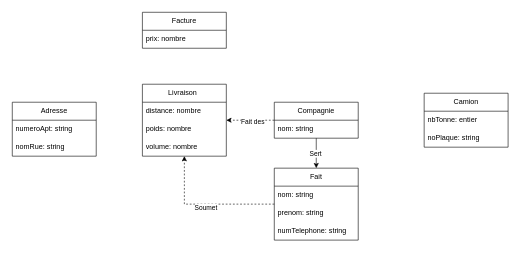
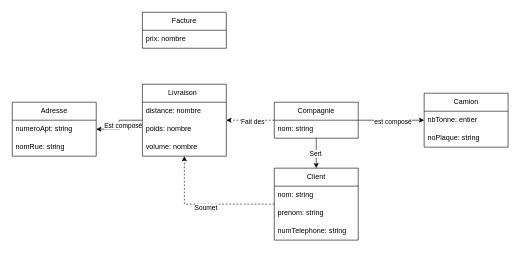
edge "Compagnie" -> "Camion": added, label "est composé"
edge "Livraison" -> "Adresse": added, label "Est composé"
node "Fait": label "Fait" -> "Client"
